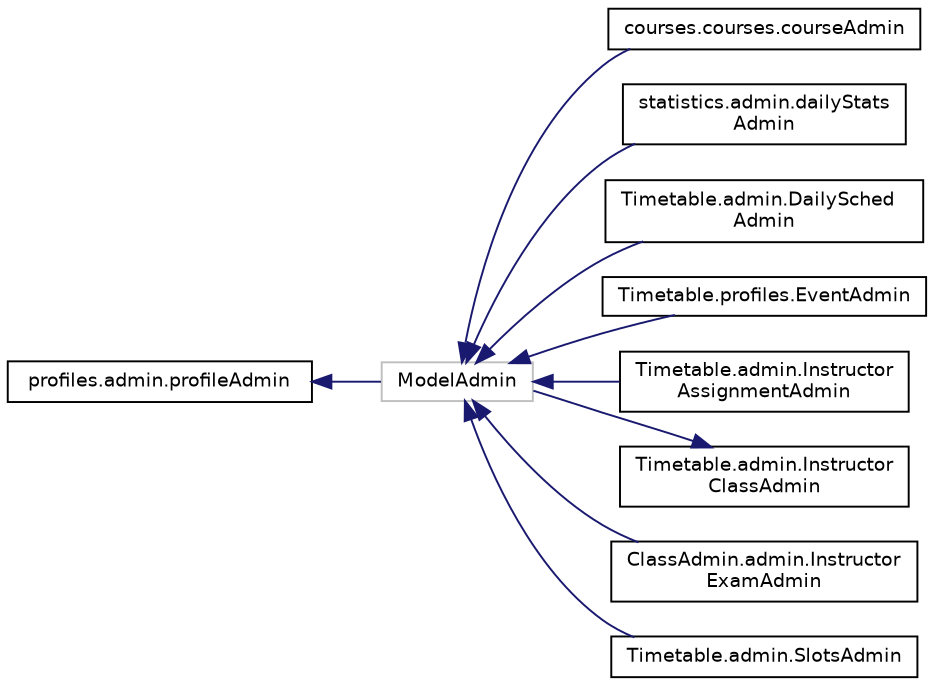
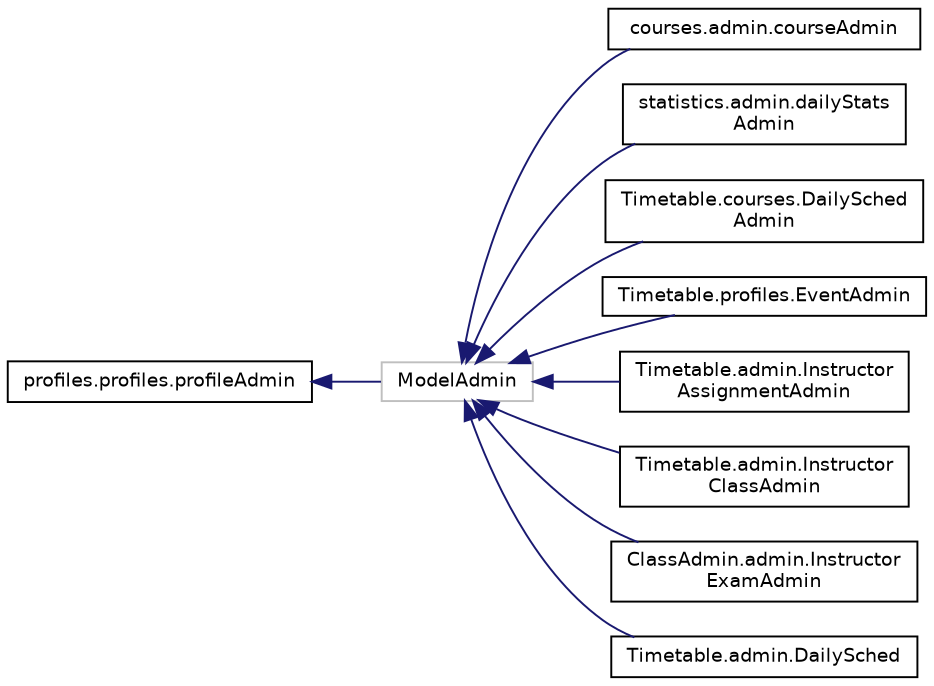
node "courses.courses.courseAdmin": label "courses.courses.courseAdmin" -> "courses.admin.courseAdmin"
node "Timetable.admin.DailySched Admin": label "Timetable.admin.DailySched Admin" -> "Timetable.courses.DailySched Admin"
node "profiles.admin.profileAdmin": label "profiles.admin.profileAdmin" -> "profiles.profiles.profileAdmin"
edge "ModelAdmin" -> "Timetable.admin.Instructor ClassAdmin": reversed
node "Timetable.admin.SlotsAdmin": label "Timetable.admin.SlotsAdmin" -> "Timetable.admin.DailySched"
